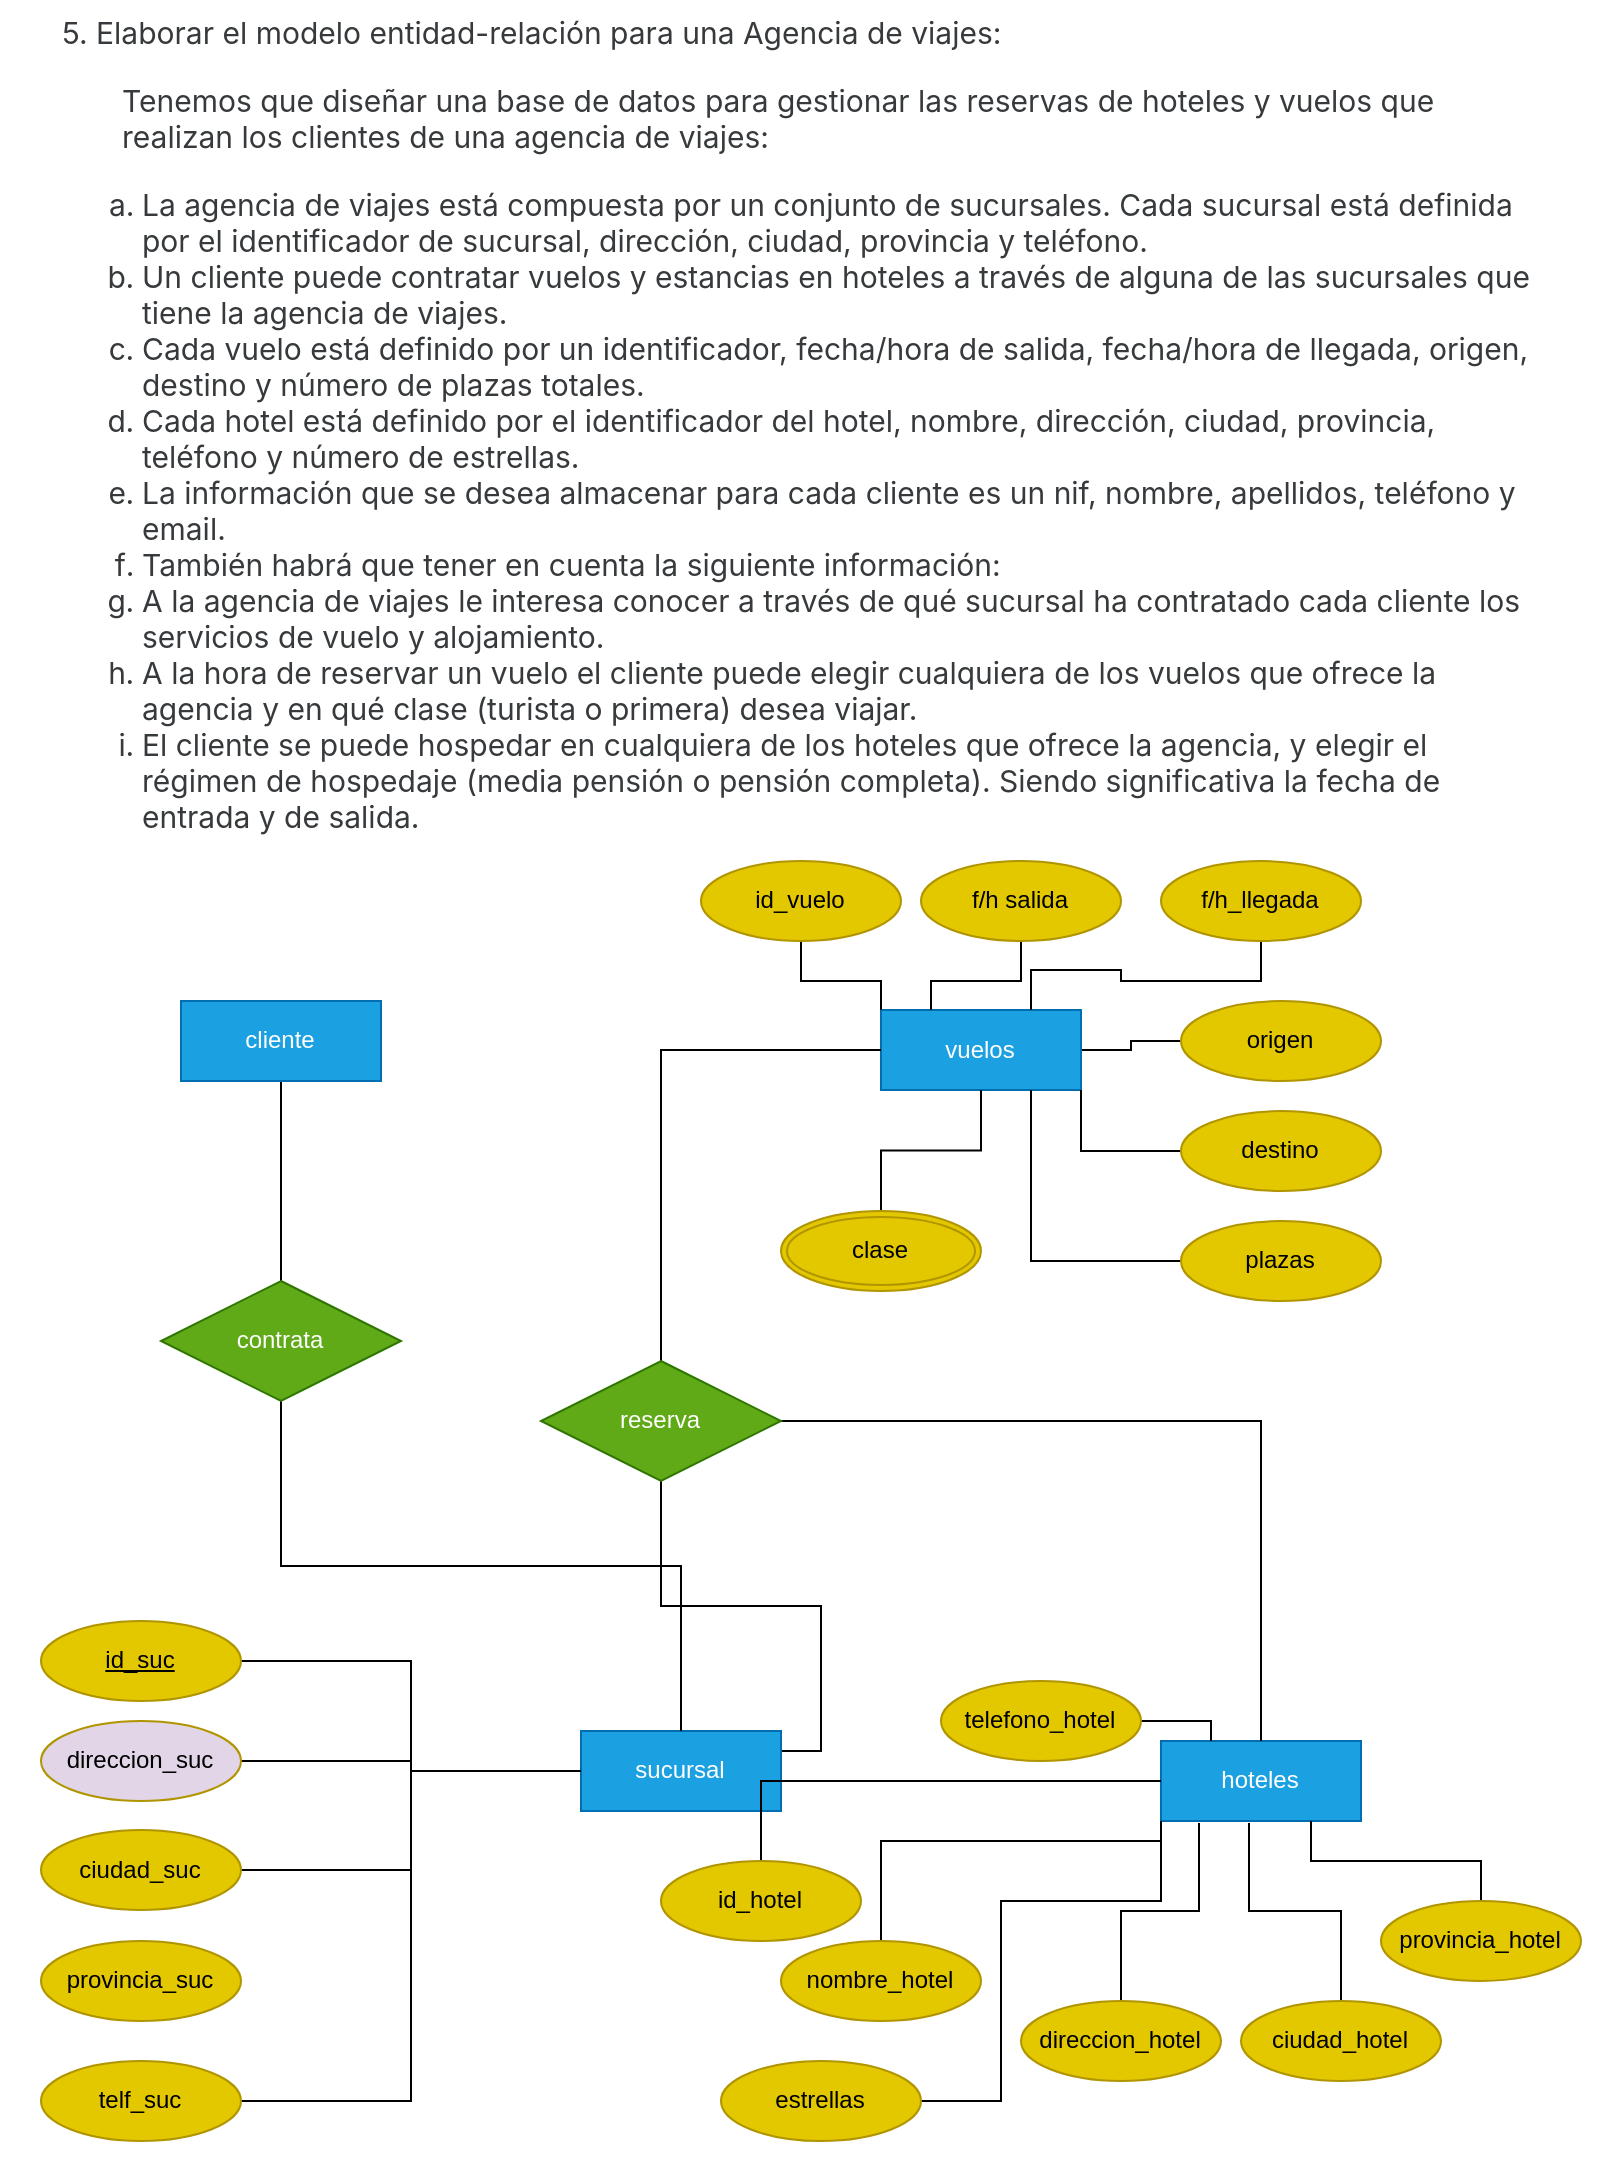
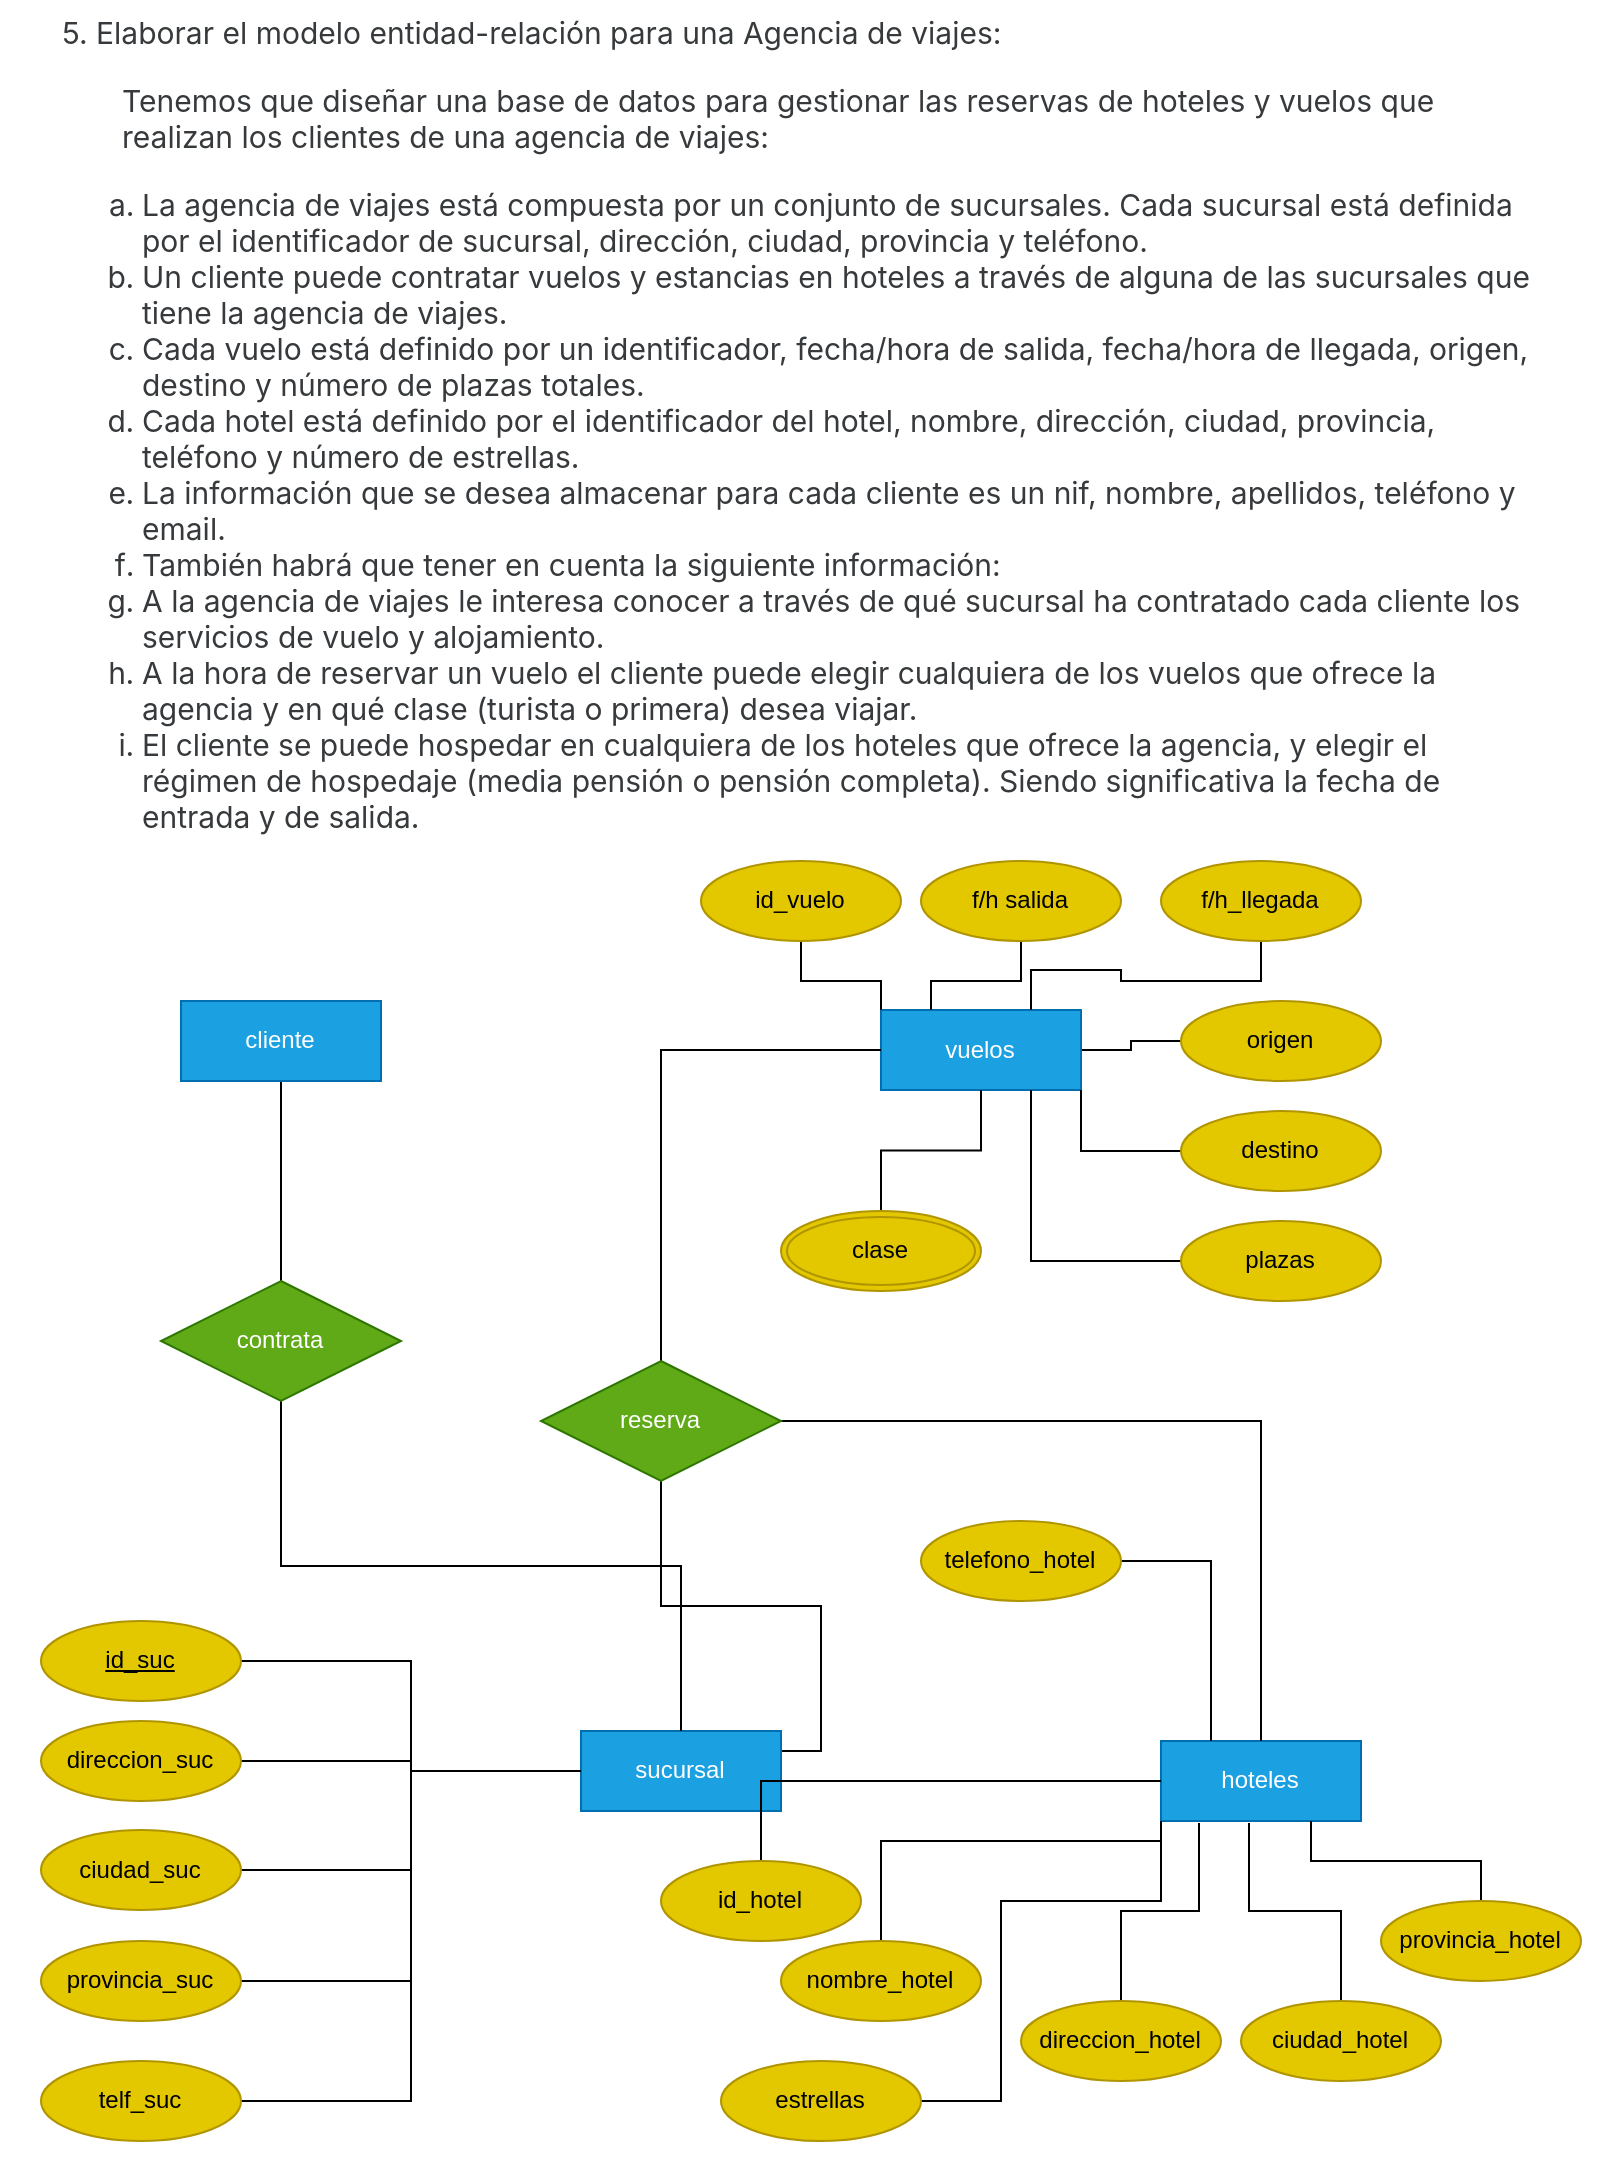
node "telefono_hotel": moved (1041, 1721) -> (1021, 1561)
node "direccion_suc": fillcolor #e1d5e7 -> #e3c800
edge "sucursal" -- "provincia_suc": added
